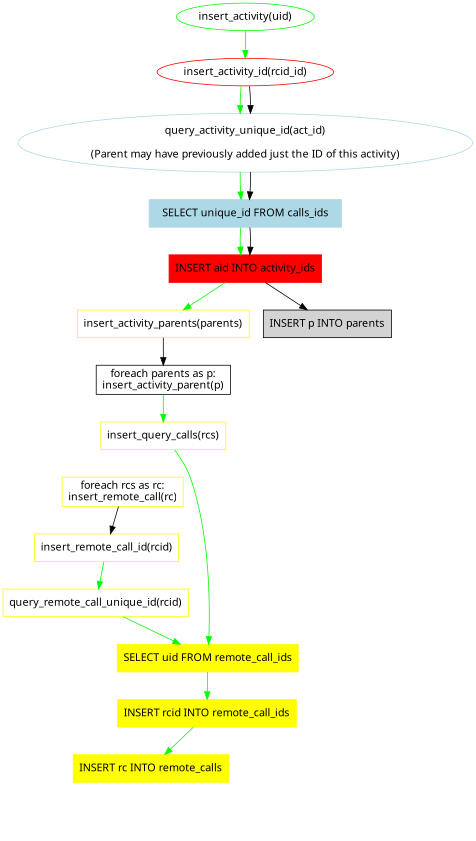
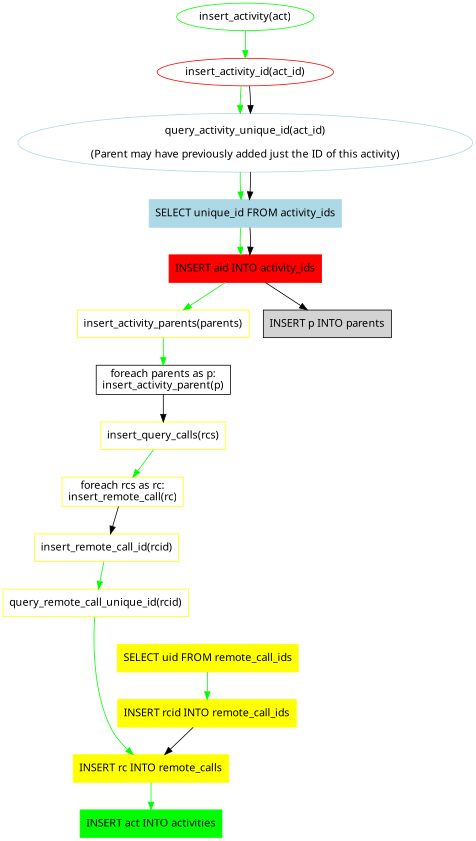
node "insert_activity(uid)": label "insert_activity(uid)" -> "insert_activity(act)"
node "insert_activity_id(rcid_id)": label "insert_activity_id(rcid_id)" -> "insert_activity_id(act_id)"
node "SELECT unique_id FROM calls_ids": label "SELECT unique_id FROM calls_ids" -> "SELECT unique_id FROM activity_ids"
edge "insert_activity_parents(parents)" -> "foreach parents as p: insert_activity_parent(p)": color black -> green
edge "foreach parents as p: insert_activity_parent(p)" -> "insert_query_calls(rcs)": color green -> black
edge "insert_query_calls(rcs)" -> "SELECT uid FROM remote_call_ids": now "insert_query_calls(rcs)" -> "foreach rcs as rc: insert_remote_call(rc)"
edge "query_remote_call_unique_id(rcid)" -> "SELECT uid FROM remote_call_ids": now "query_remote_call_unique_id(rcid)" -> "INSERT rc INTO remote_calls"
edge "INSERT rcid INTO remote_call_ids" -> "INSERT rc INTO remote_calls": color green -> black
node "INSERT act INTO activities": added
